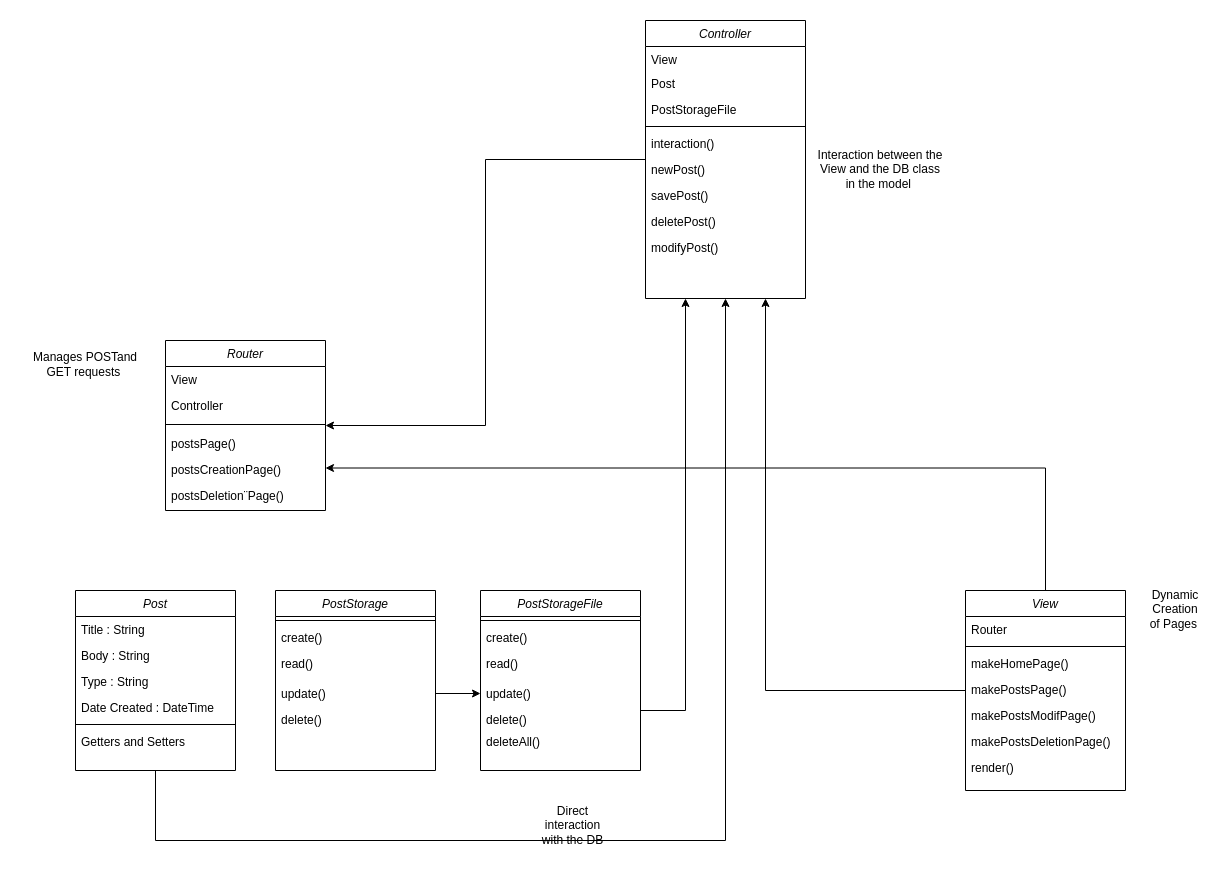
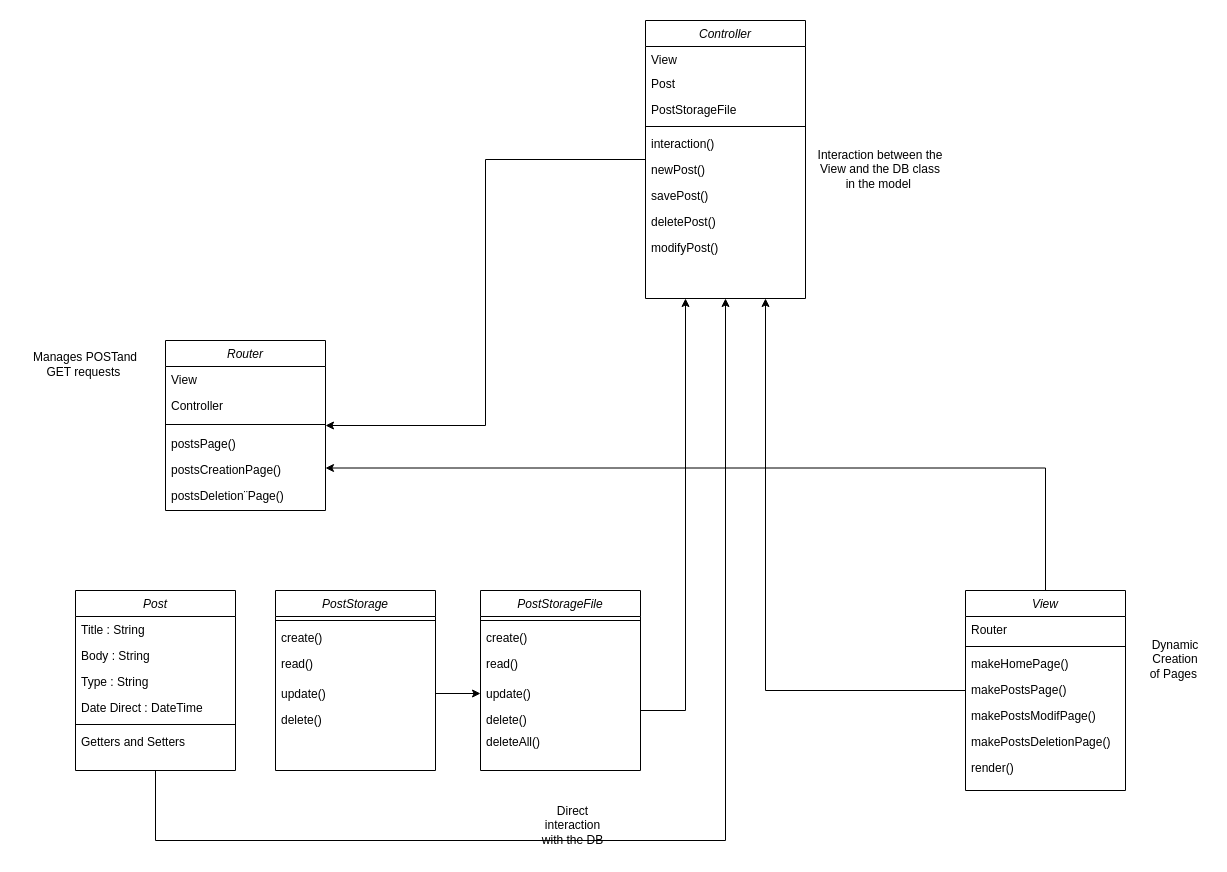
node "Dynamic Creation of Pages": moved (1176, 610) -> (1176, 660)
node "Date Created : DateTime": label "Date Created : DateTime" -> "Date Direct : DateTime"
